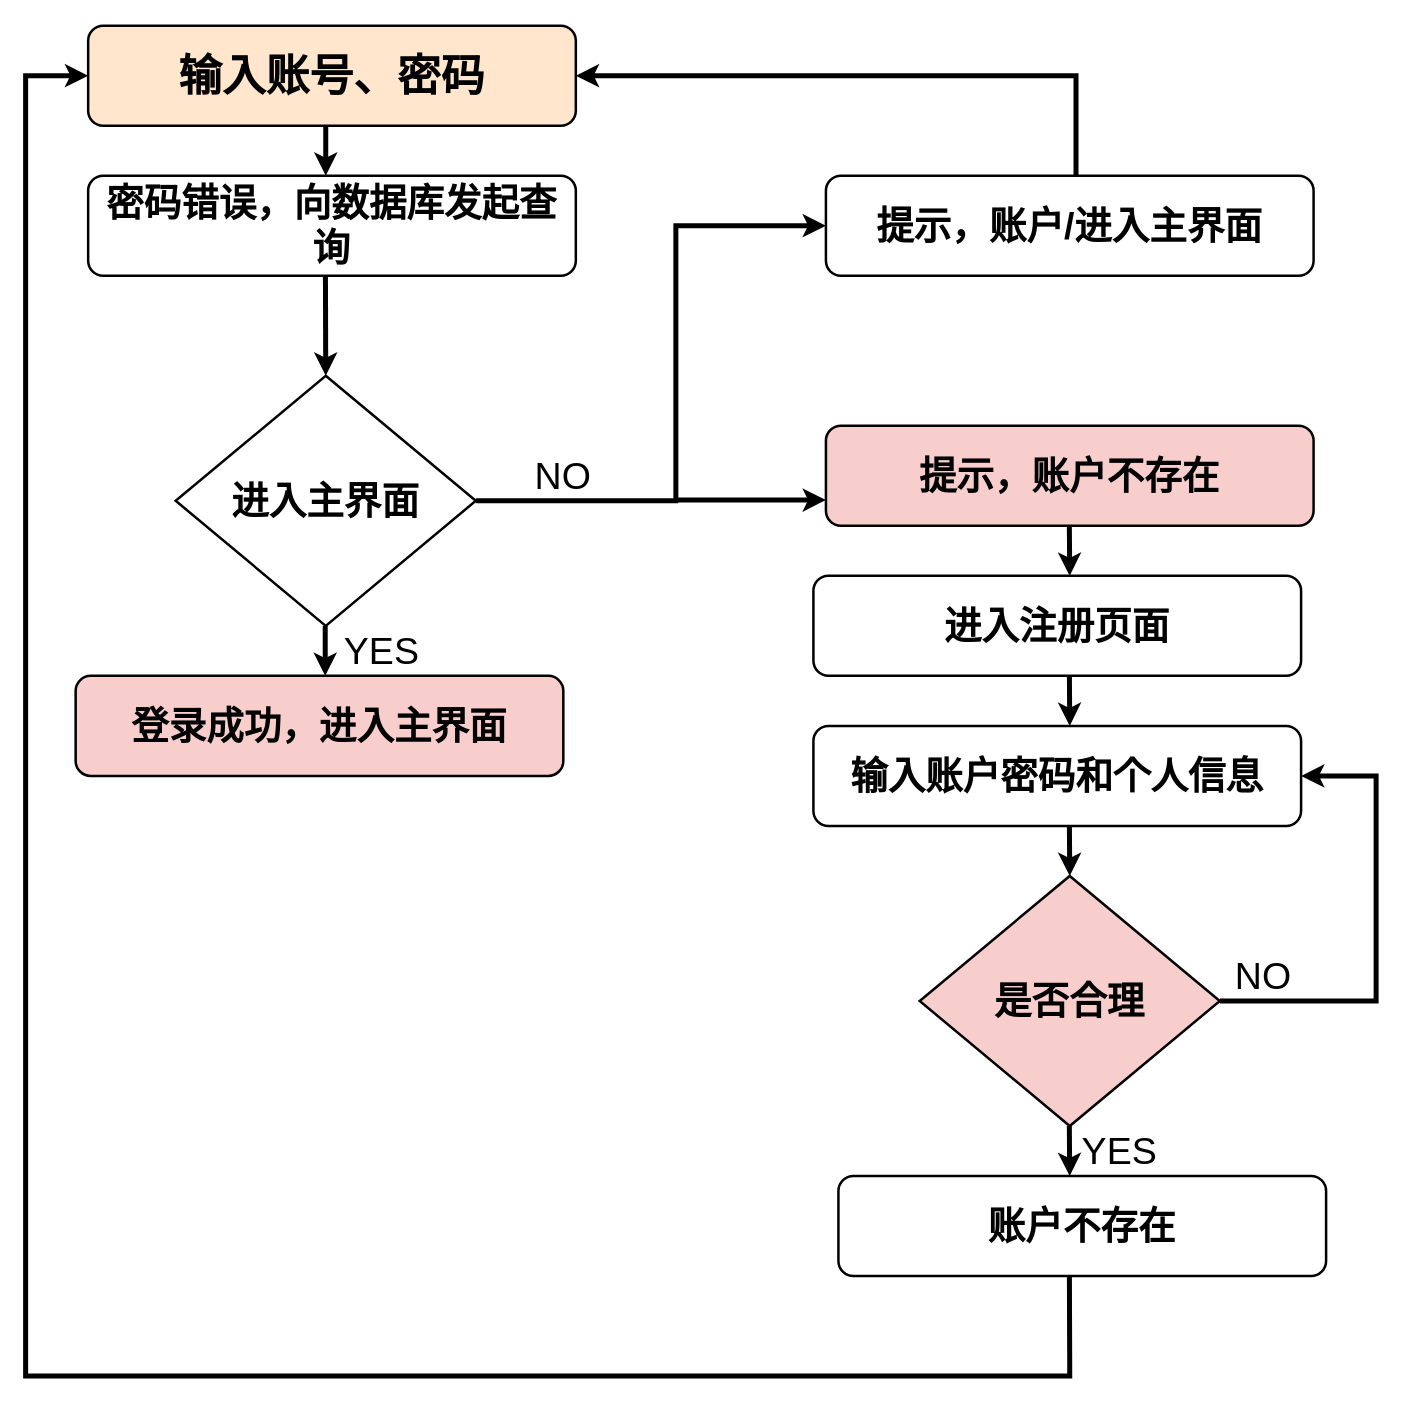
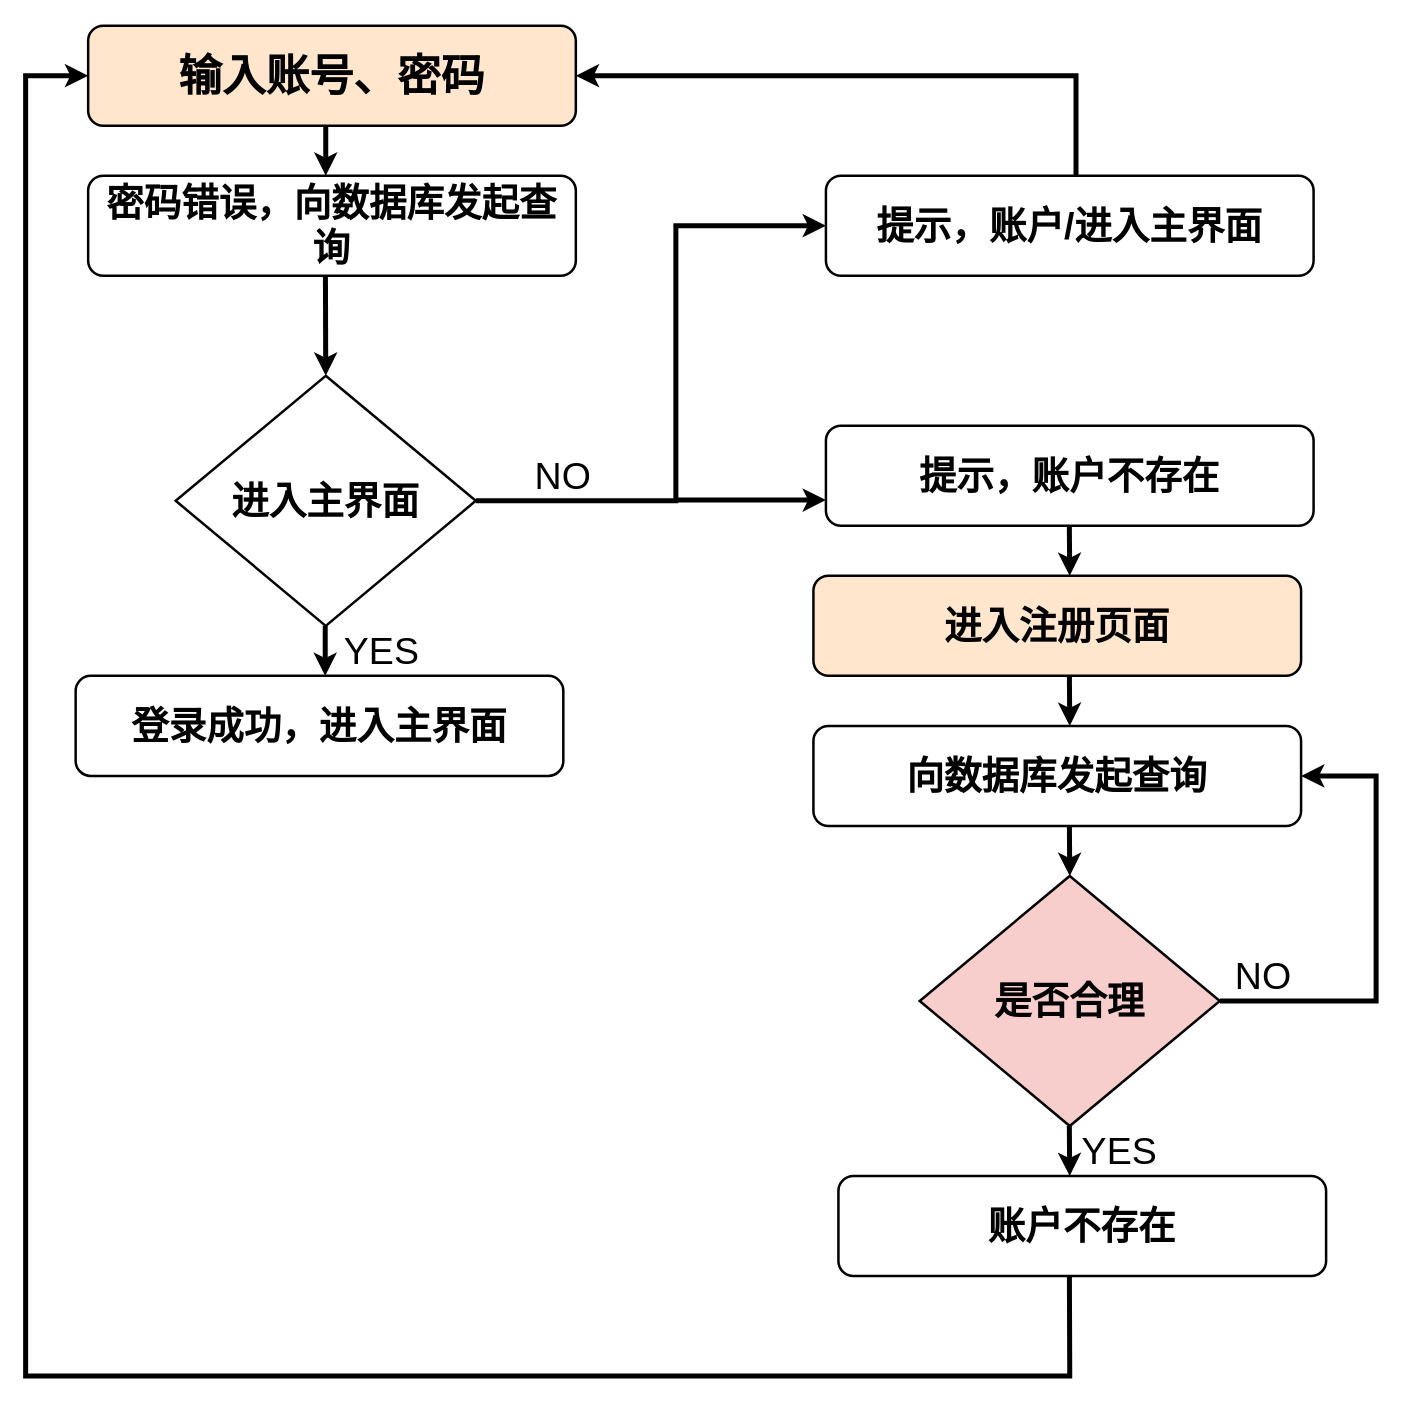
node "提示，账户不存在": fillcolor #f8cecc -> #ffffff
node "进入注册页面": fillcolor #ffffff -> #ffe6cc
node "登录成功，进入主界面": fillcolor #f8cecc -> #ffffff
node "输入账户密码和个人信息": label "输入账户密码和个人信息" -> "向数据库发起查询"
